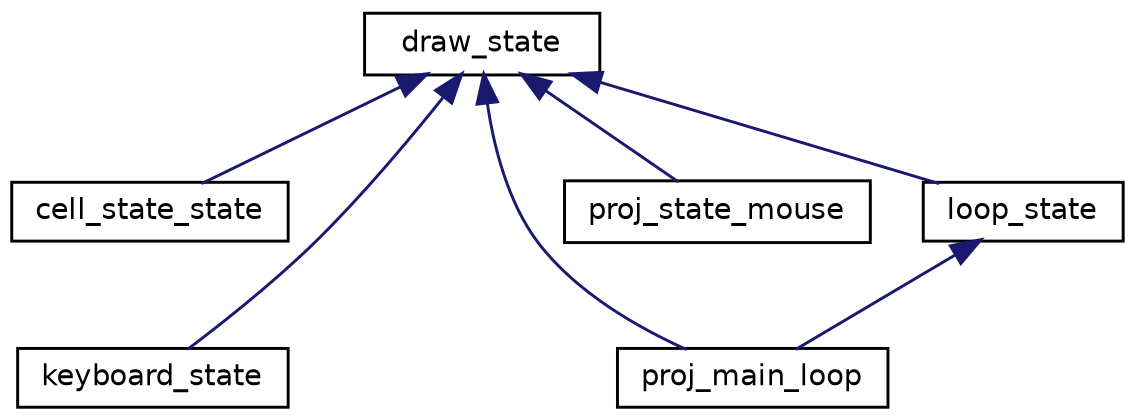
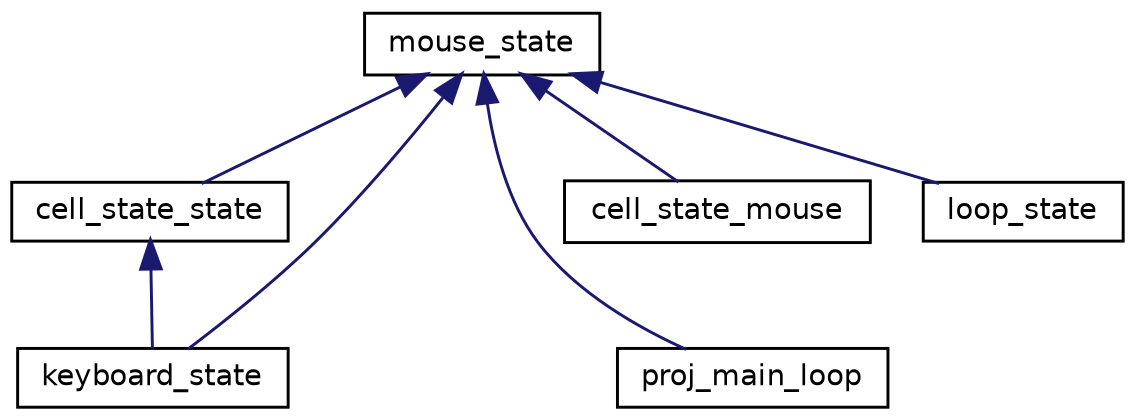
node "draw_state": label "draw_state" -> "mouse_state"
node "proj_state_mouse": label "proj_state_mouse" -> "cell_state_mouse"
edge "proj_main_loop" -> "loop_state": removed
edge "keyboard_state" -> "cell_state_state": added
